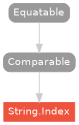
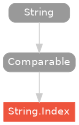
node "Equatable": label "Equatable" -> "String"
